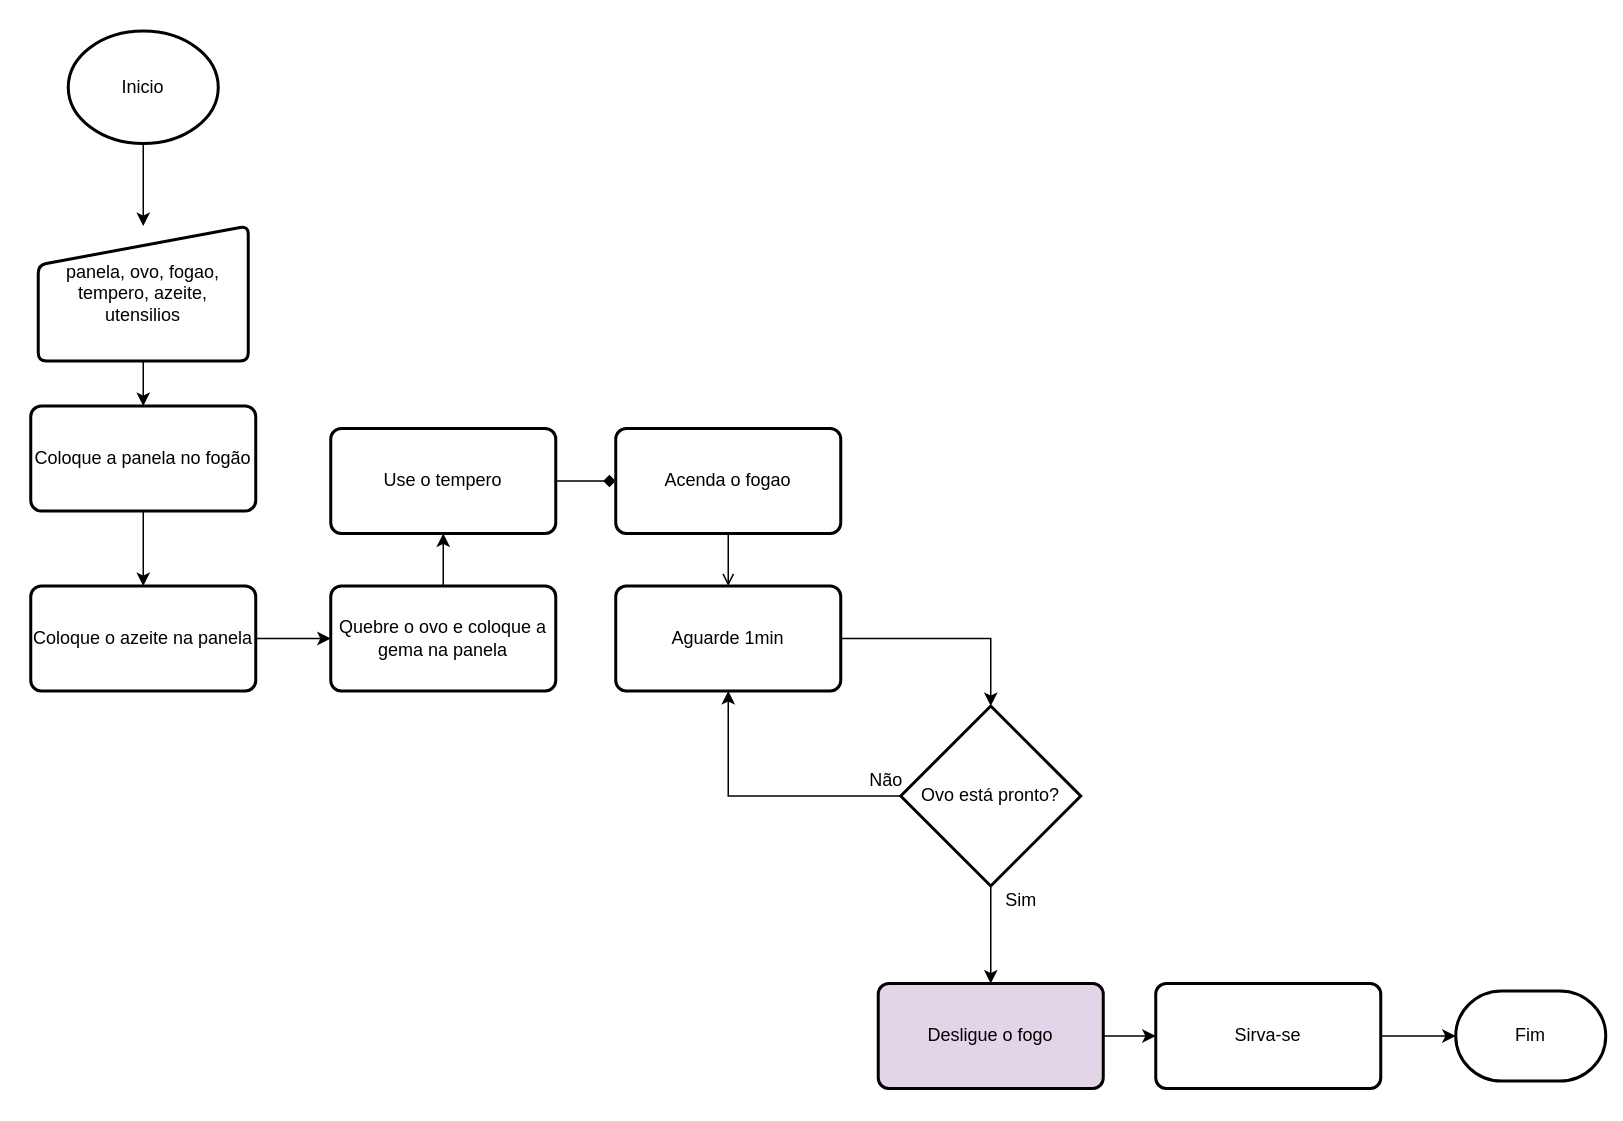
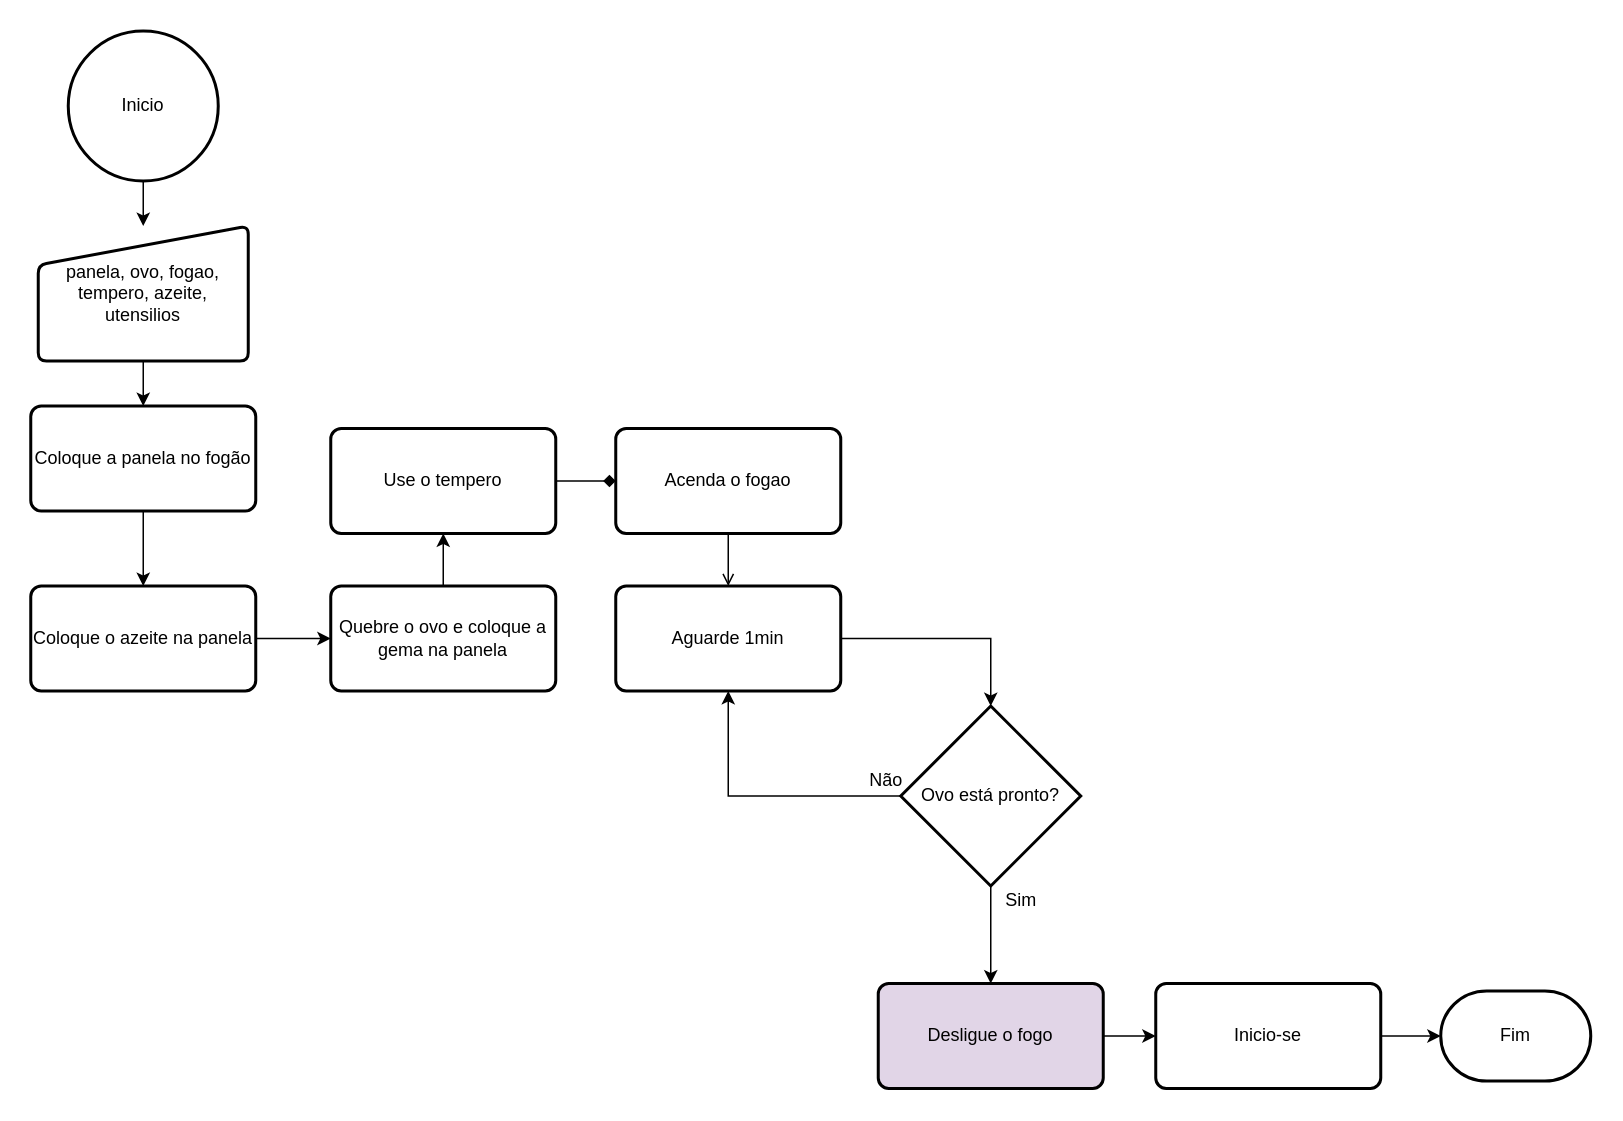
node "Inicio": size 150x113 -> 150x150
node "Sirva-se": label "Sirva-se" -> "Inicio-se"
node "Fim": moved (1531, 1036) -> (1516, 1036)
